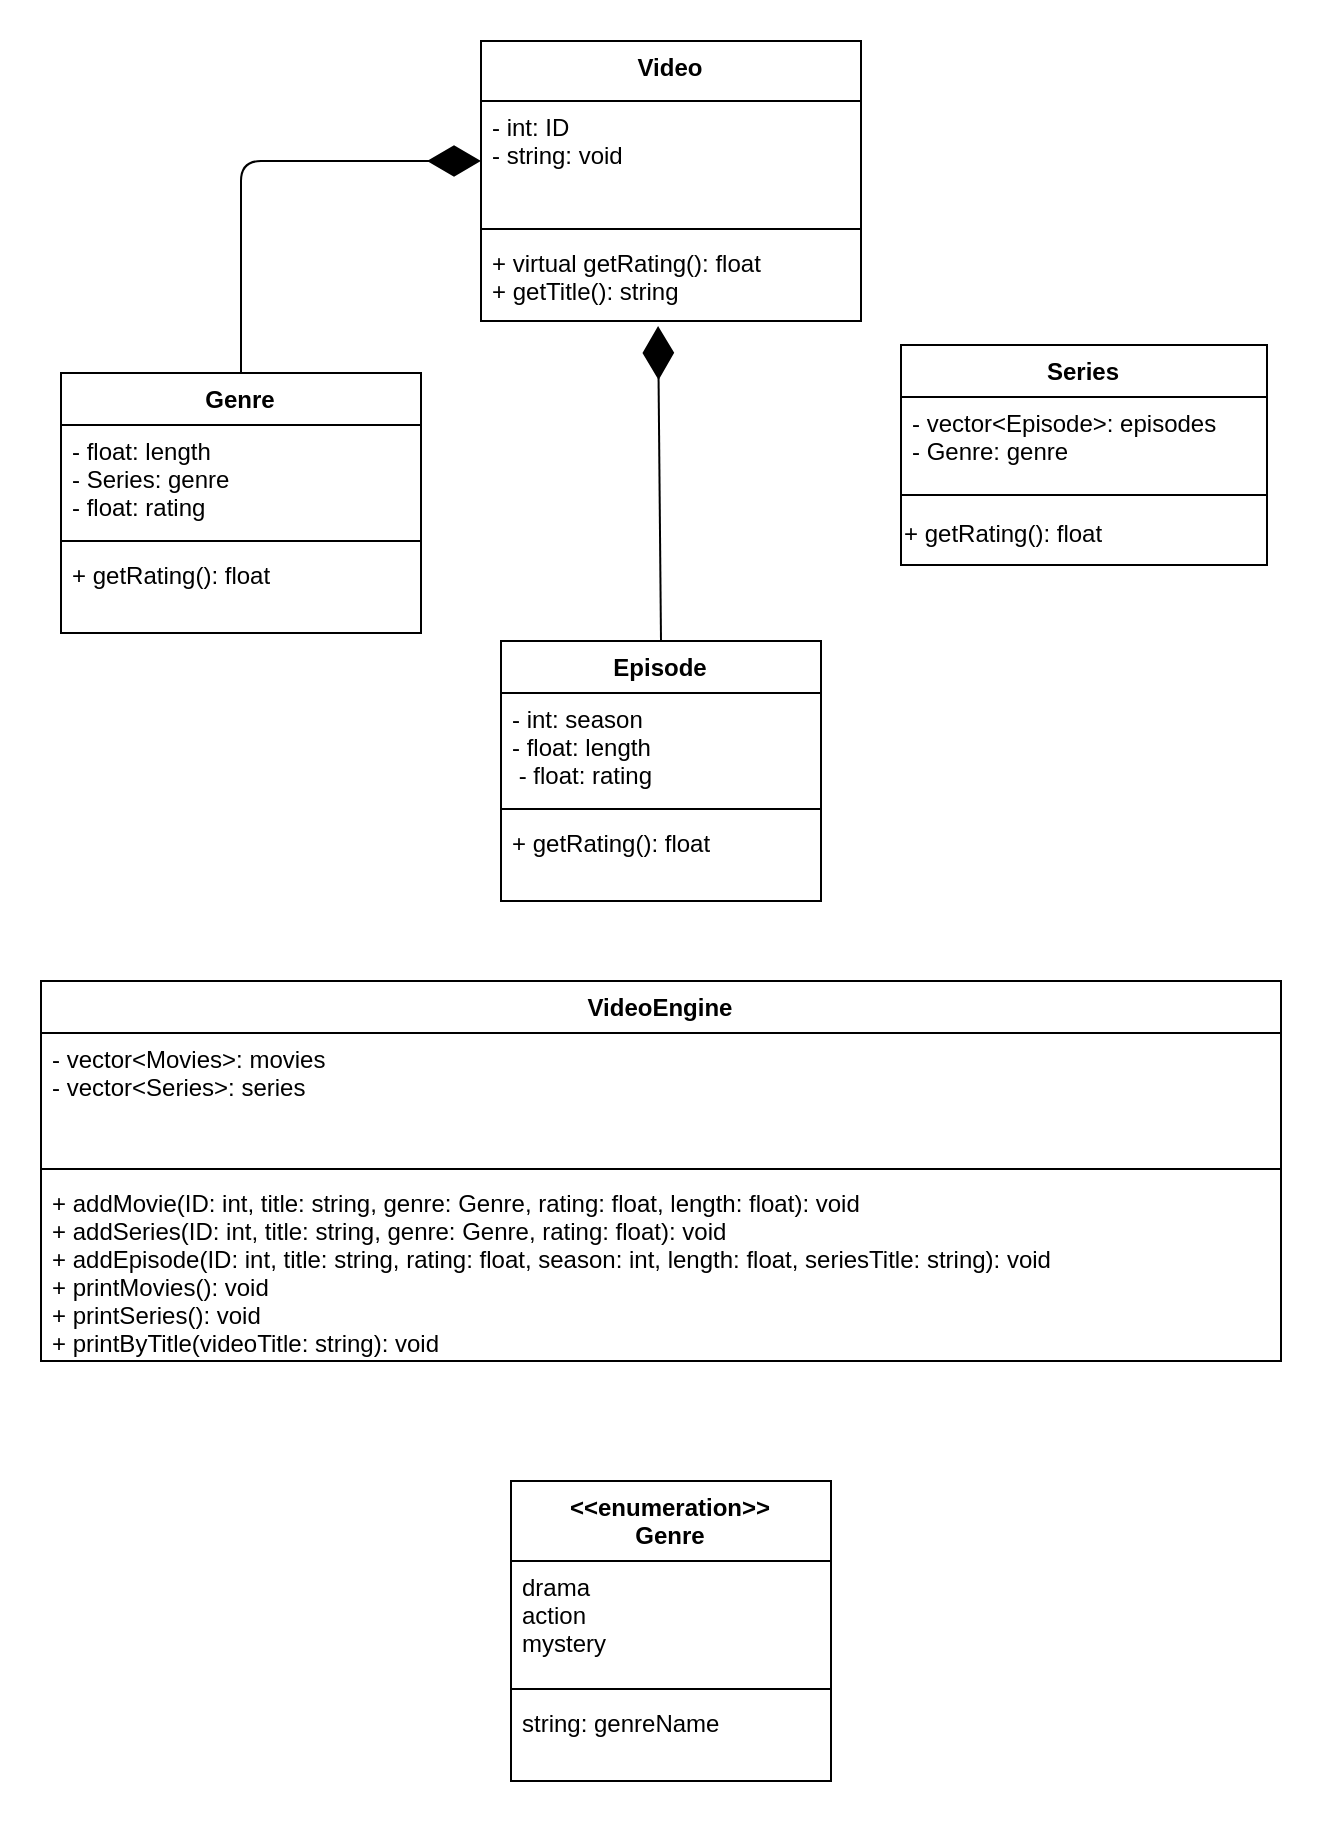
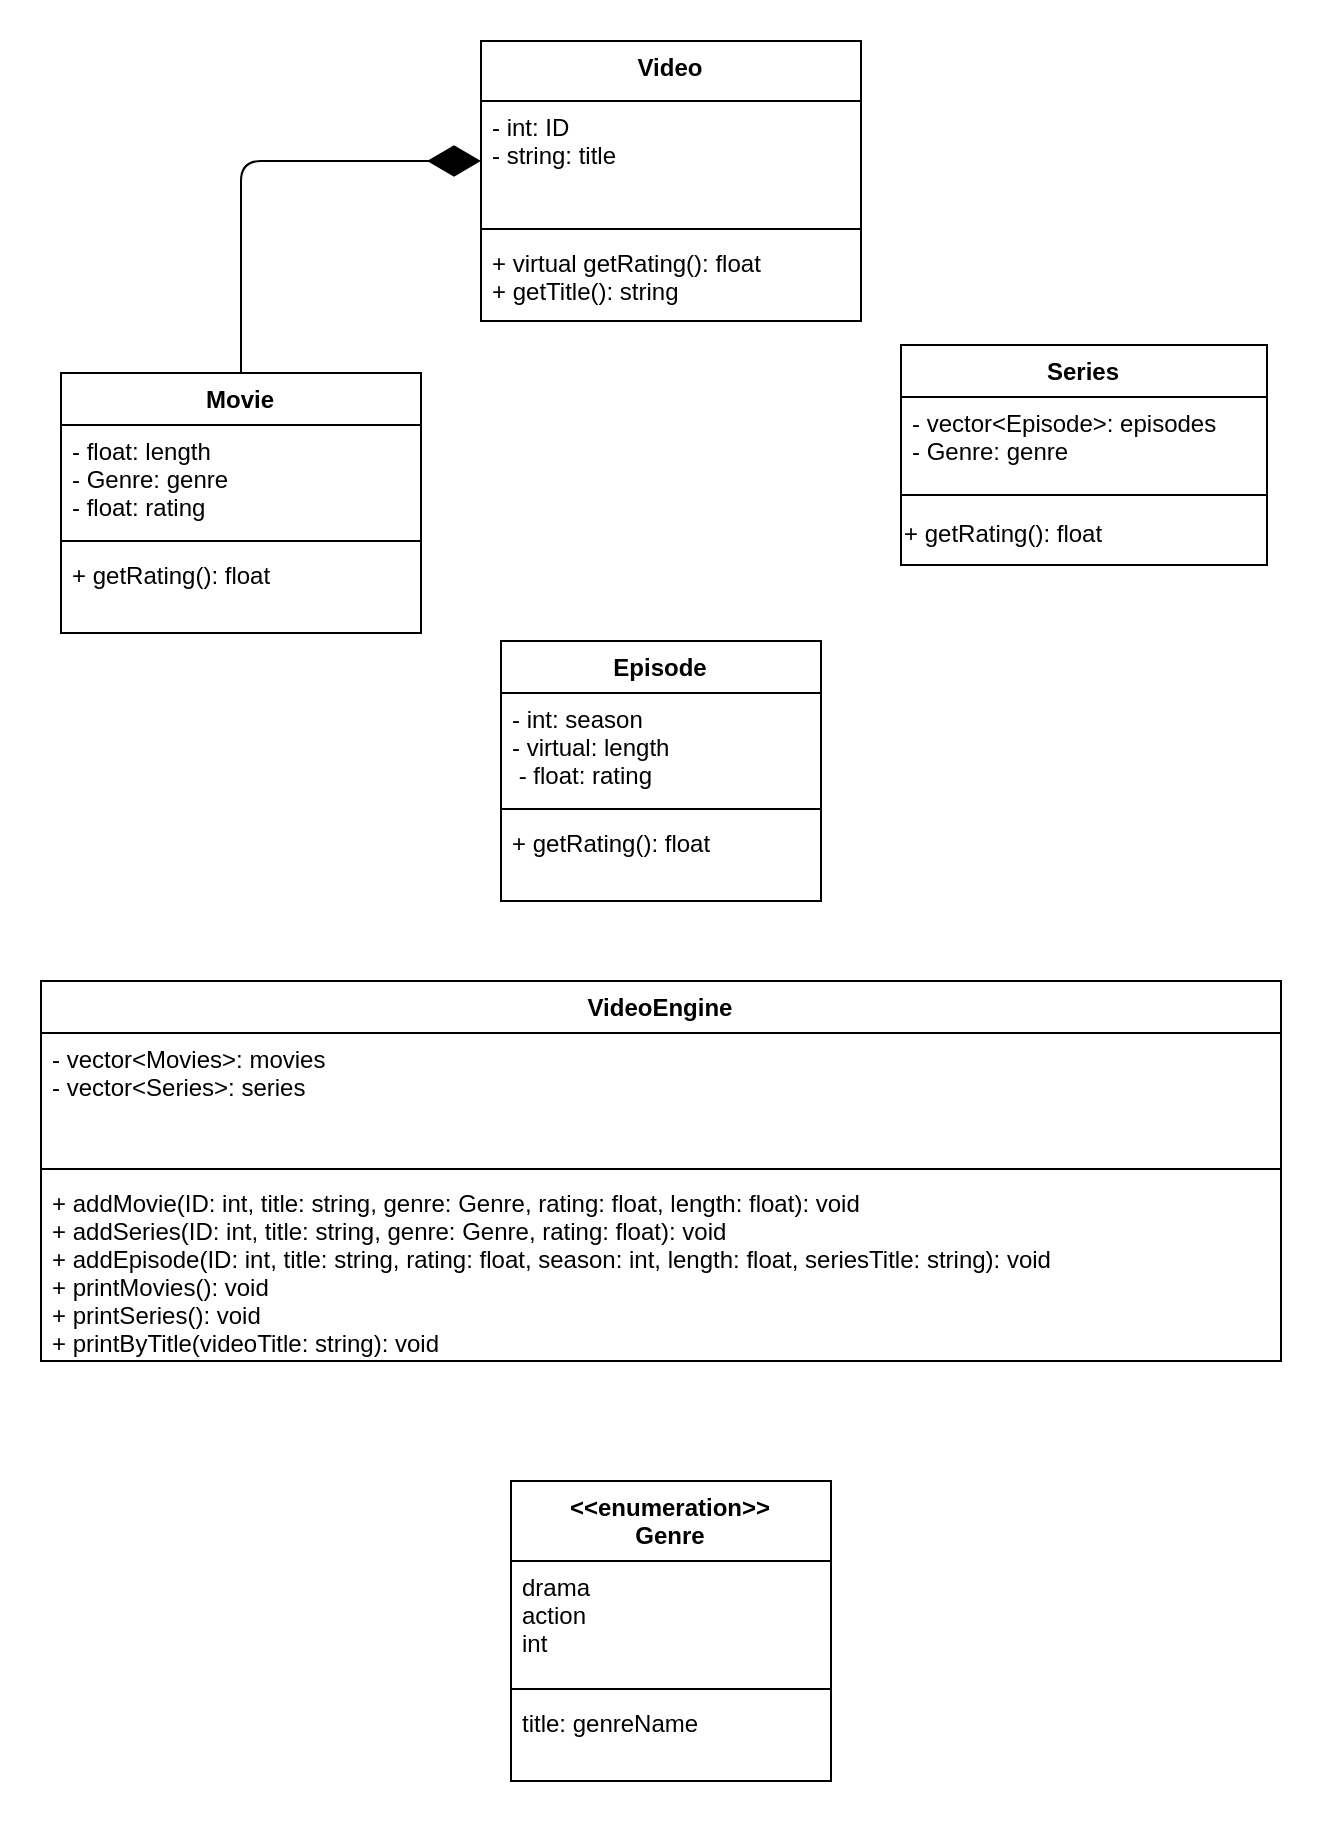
node "- int: ID - string: void": label "- int: ID - string: void" -> "- int: ID - string: title"
node "Genre": label "Genre" -> "Movie"
node "- float: length - Series: genre - float: rating": label "- float: length - Series: genre - float: rating" -> "- float: length - Genre: genre - float: rating"
edge "Episode" -> "+ virtual getRating(): float + getTitle(): string": removed
node "- int: season - float: length - float: rating": label "- int: season - float: length - float: rating" -> "- int: season - virtual: length - float: rating"
node "drama action mystery": label "drama action mystery" -> "drama action int"
node "string: genreName": label "string: genreName" -> "title: genreName"
